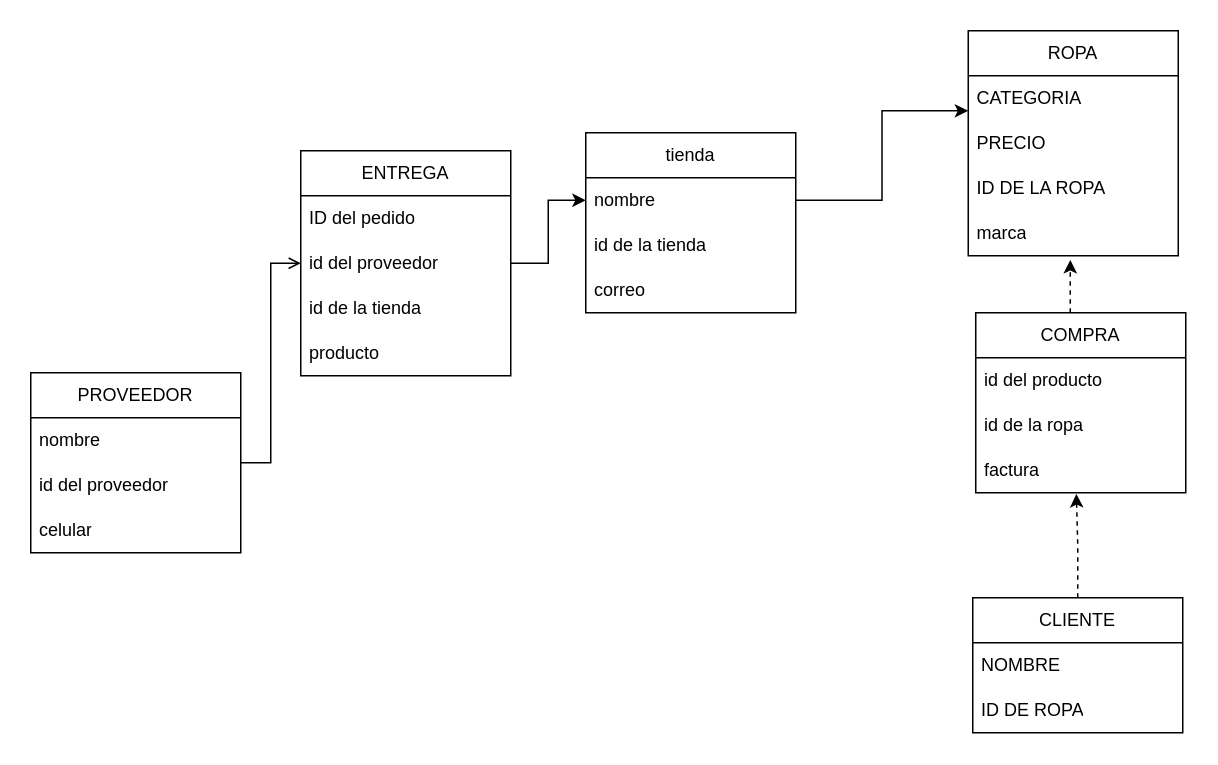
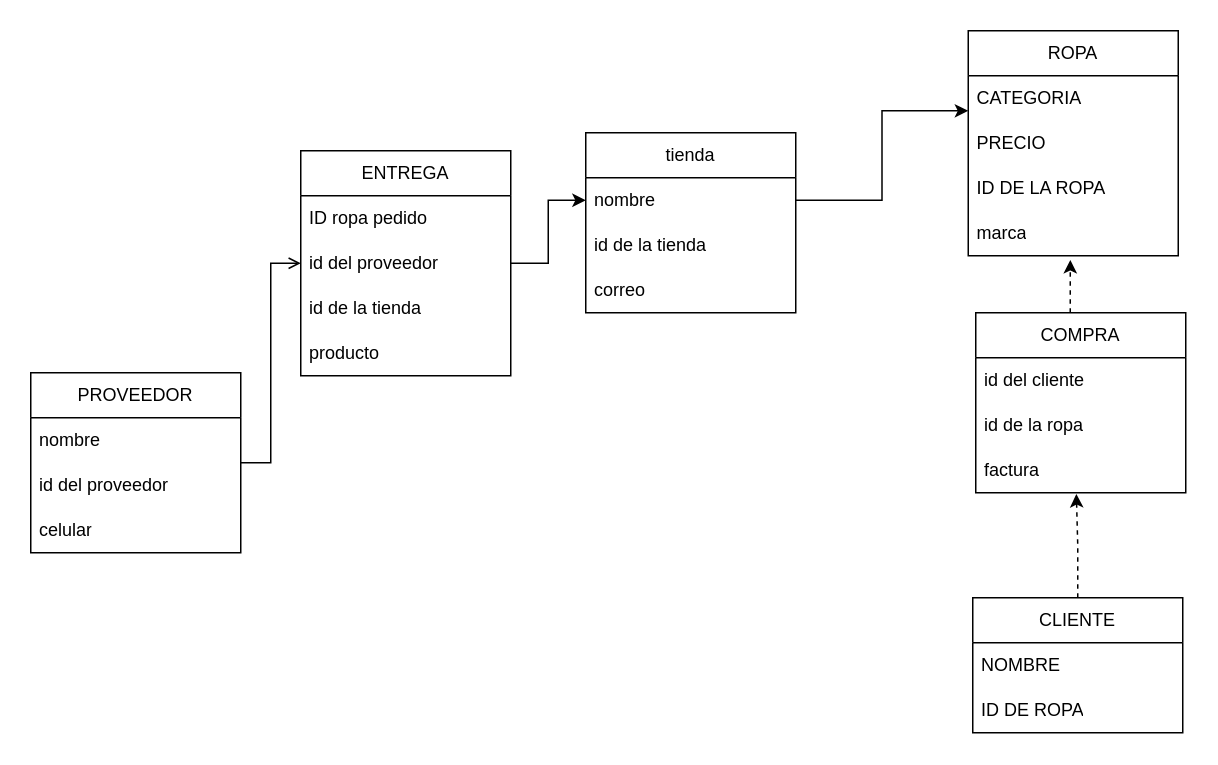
node "ID del pedido": label "ID del pedido" -> "ID ropa pedido"
node "id del producto": label "id del producto" -> "id del cliente"
